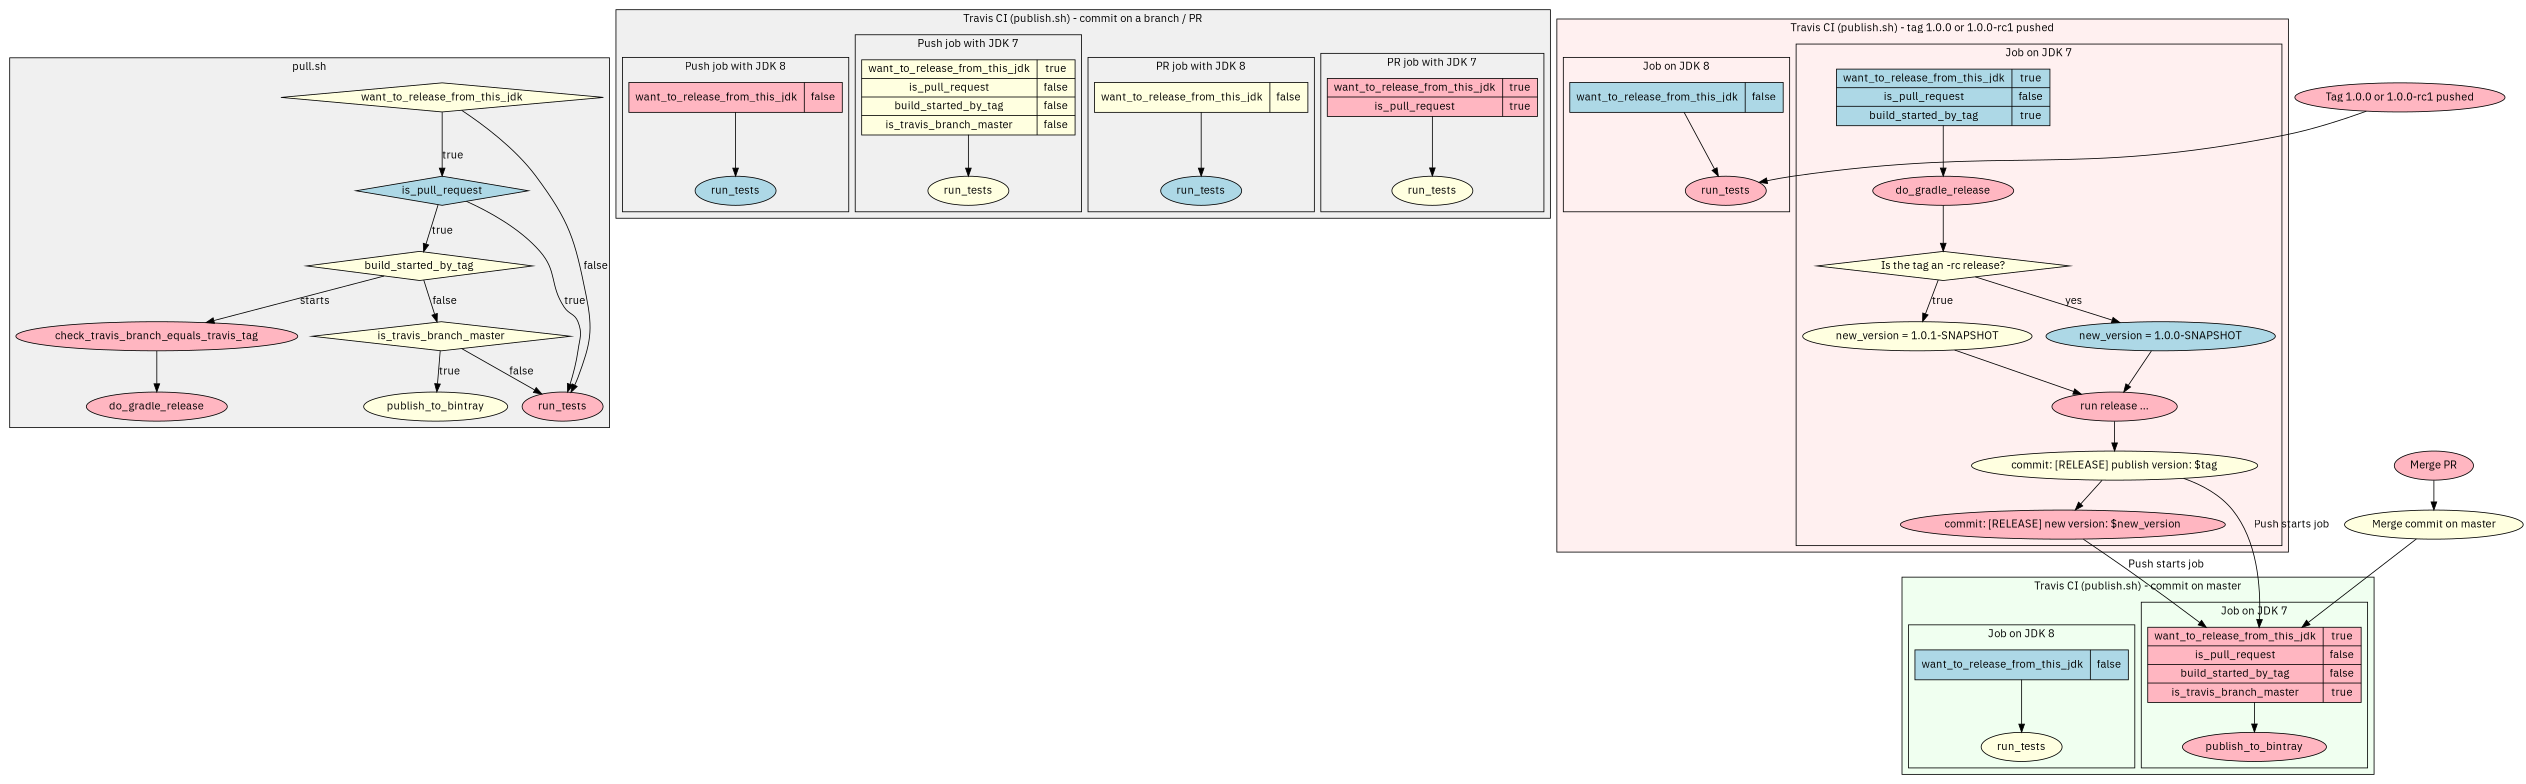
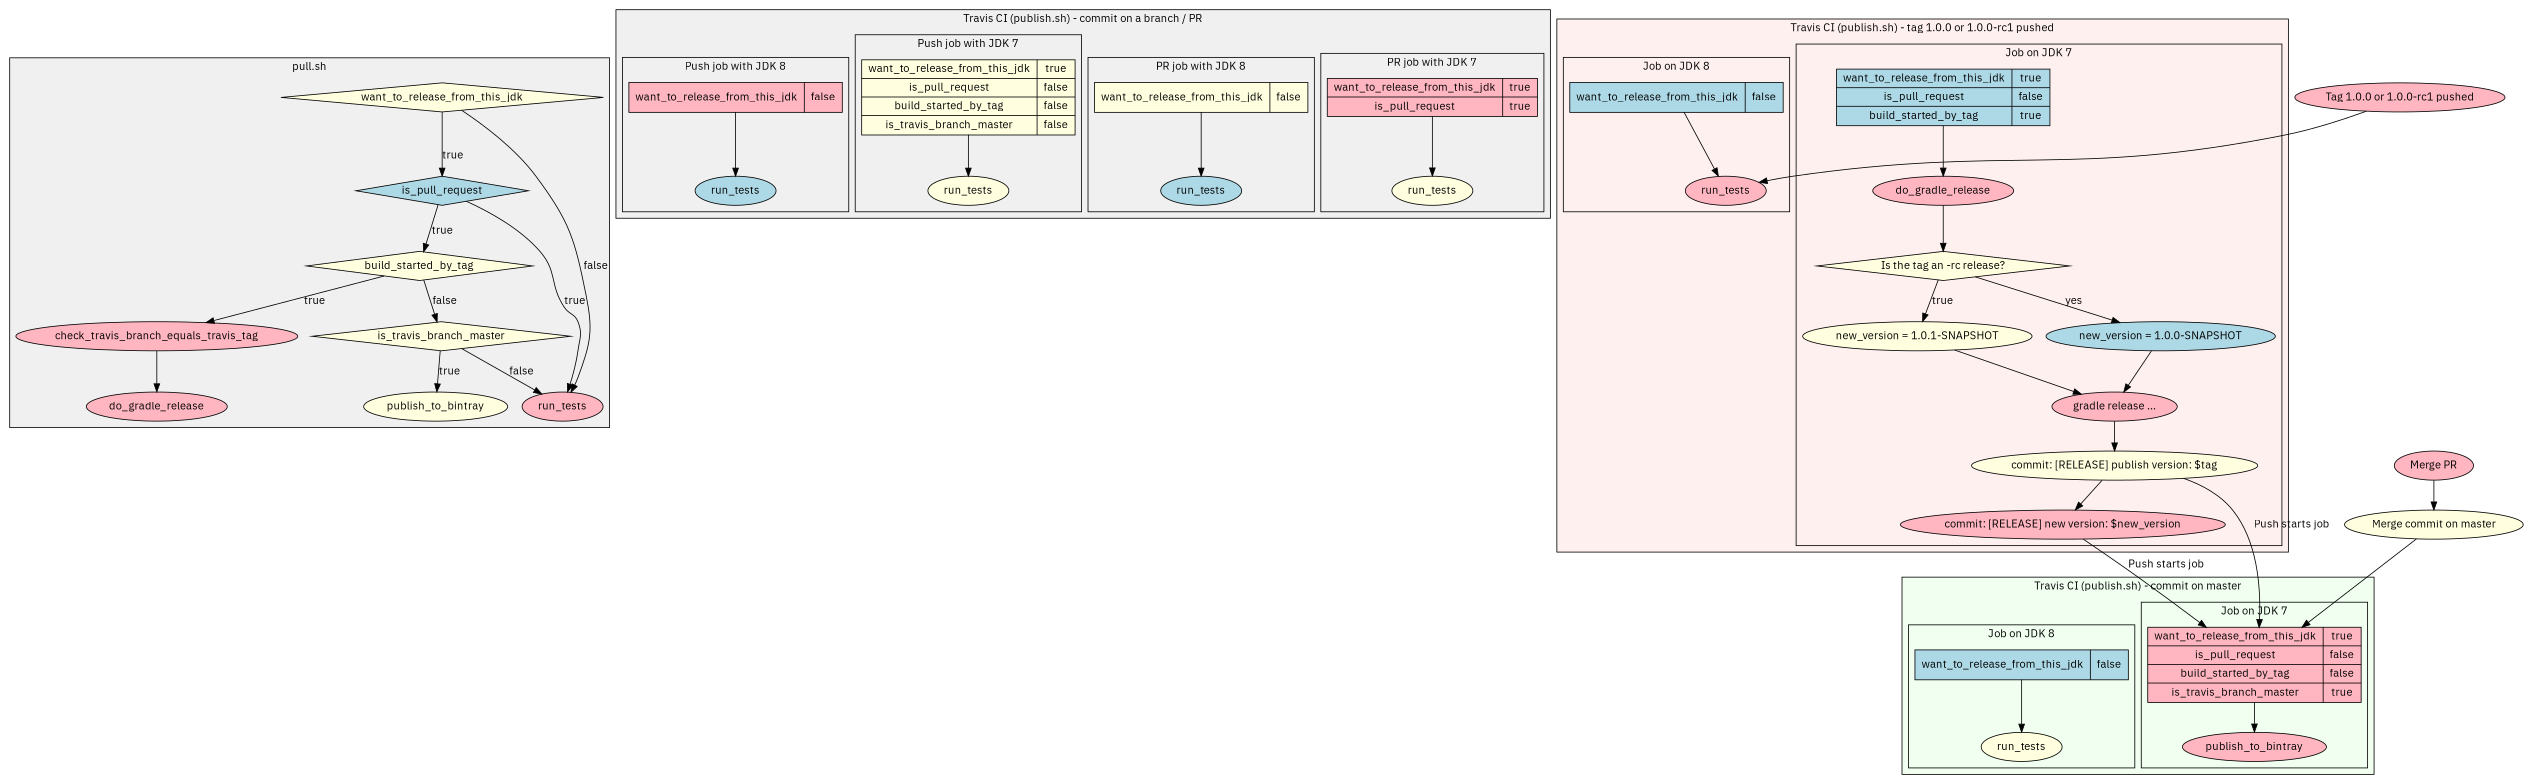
edge "build_started_by_tag" -> "check_travis_branch_equals_travis_tag": label "starts" -> "true"
node "run release ...": label "run release ..." -> "gradle release ..."
